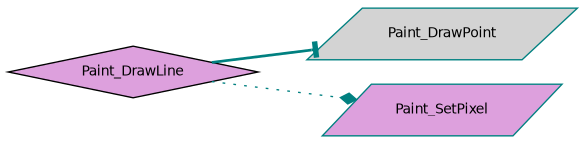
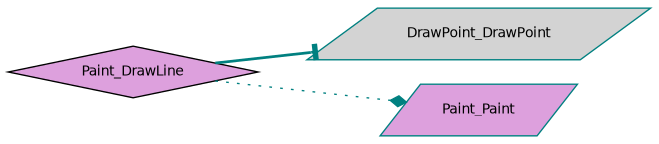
node "Paint_DrawPoint": label "Paint_DrawPoint" -> "DrawPoint_DrawPoint"
node "Paint_SetPixel": label "Paint_SetPixel" -> "Paint_Paint"
